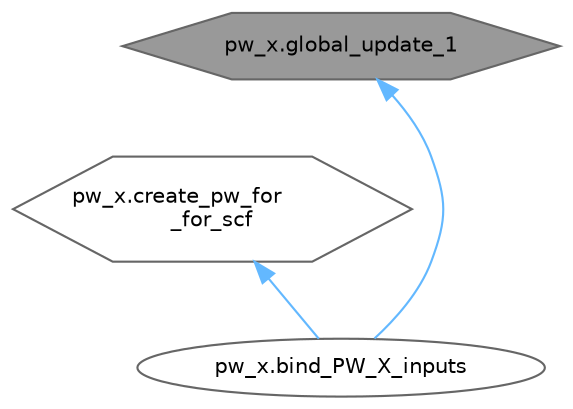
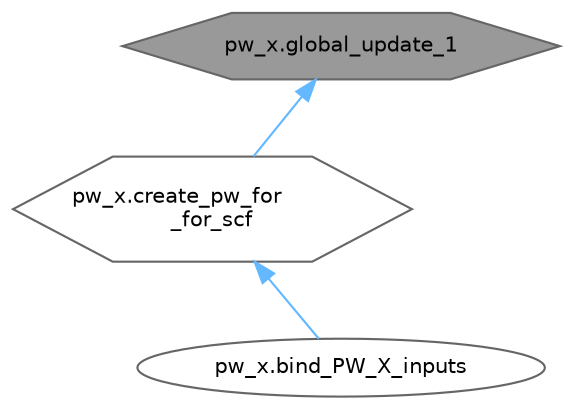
edge "pw_x.bind_PW_X_inputs" -> "pw_x.global_update_1": now "pw_x.create_pw_for _for_scf" -> "pw_x.global_update_1"
